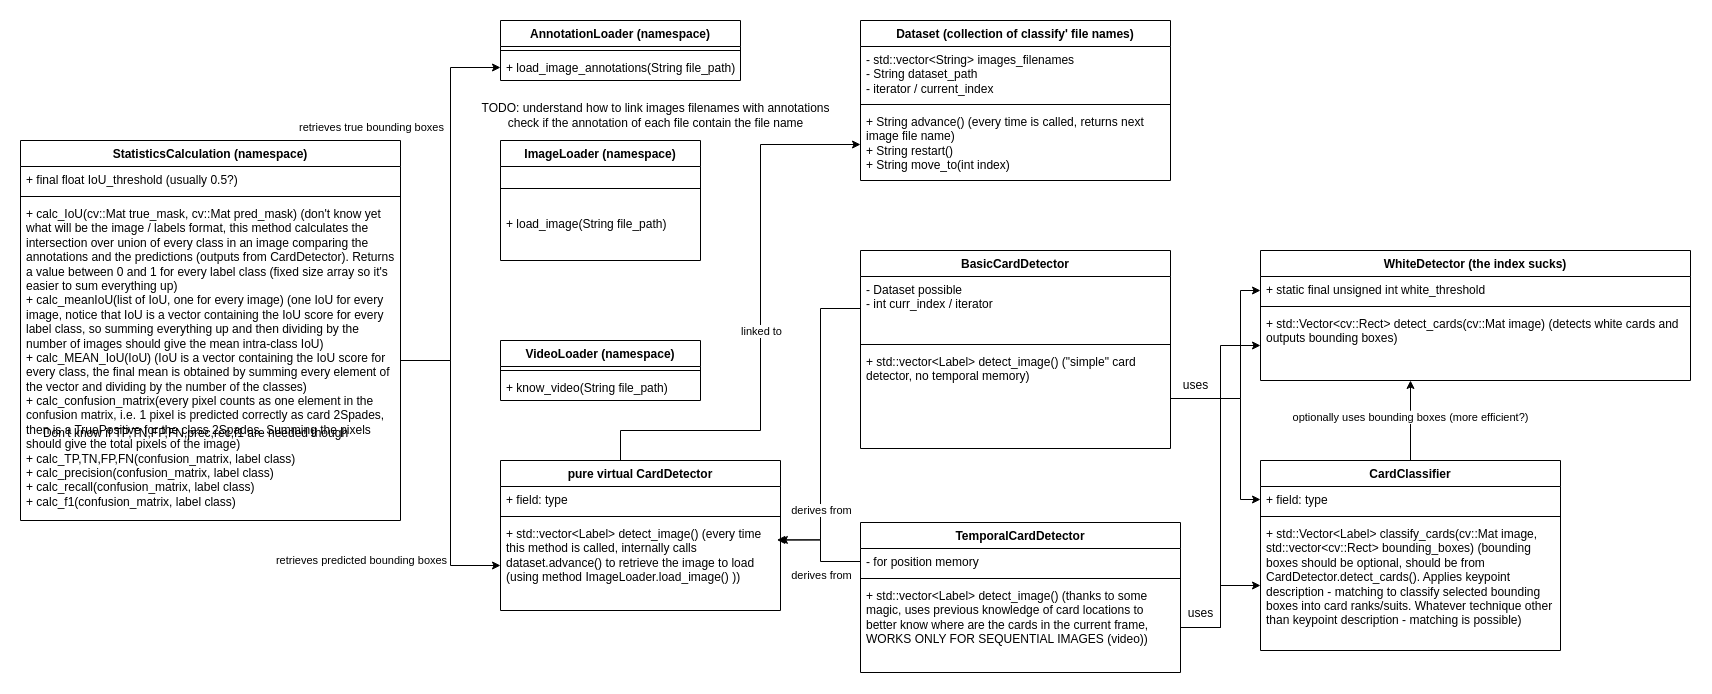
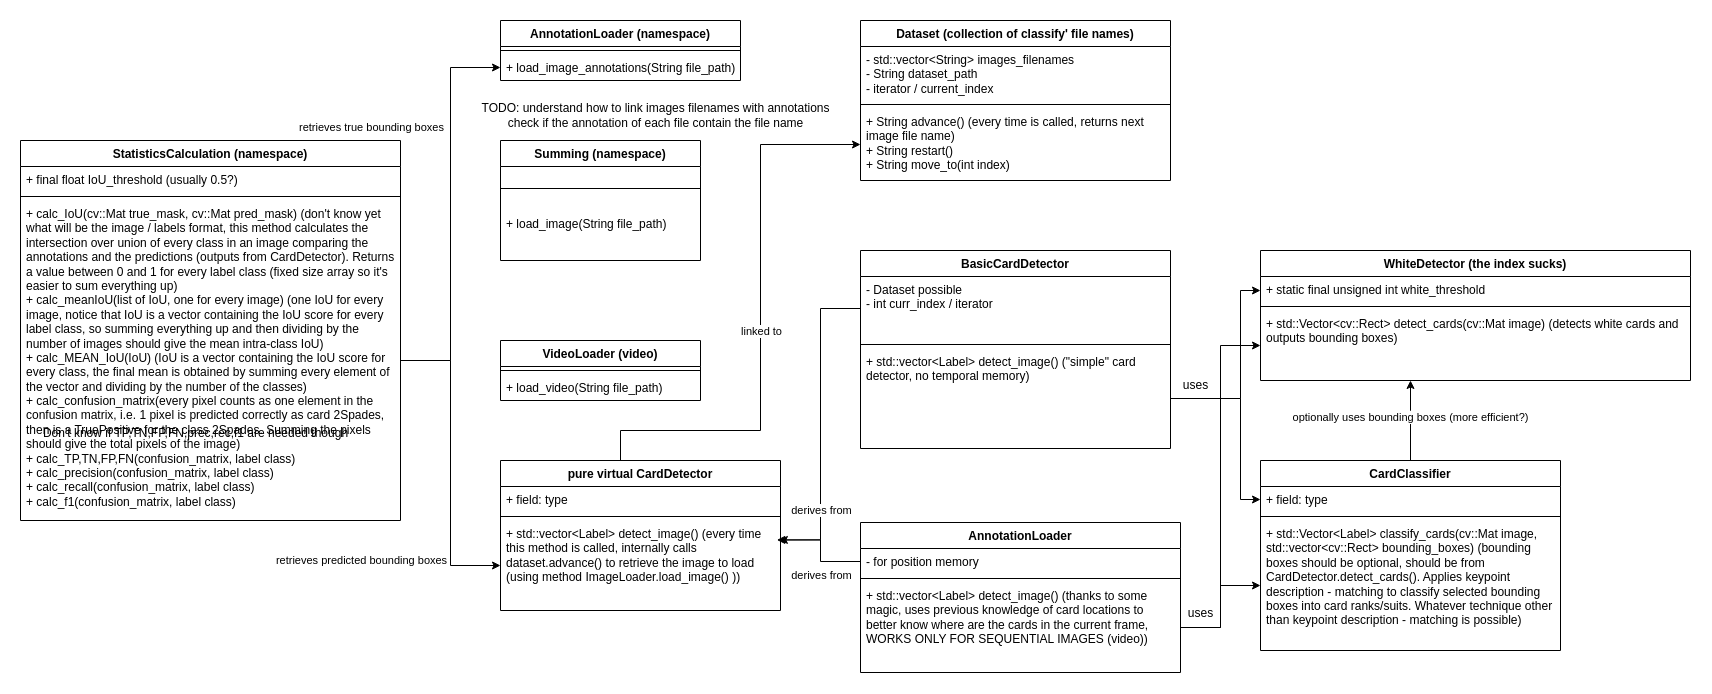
node "ImageLoader (namespace)": label "ImageLoader (namespace)" -> "Summing (namespace)"
node "VideoLoader (namespace)": label "VideoLoader (namespace)" -> "VideoLoader (video)"
node "+ know_video(String file_path)": label "+ know_video(String file_path)" -> "+ load_video(String file_path)"
node "TemporalCardDetector": label "TemporalCardDetector" -> "AnnotationLoader"
